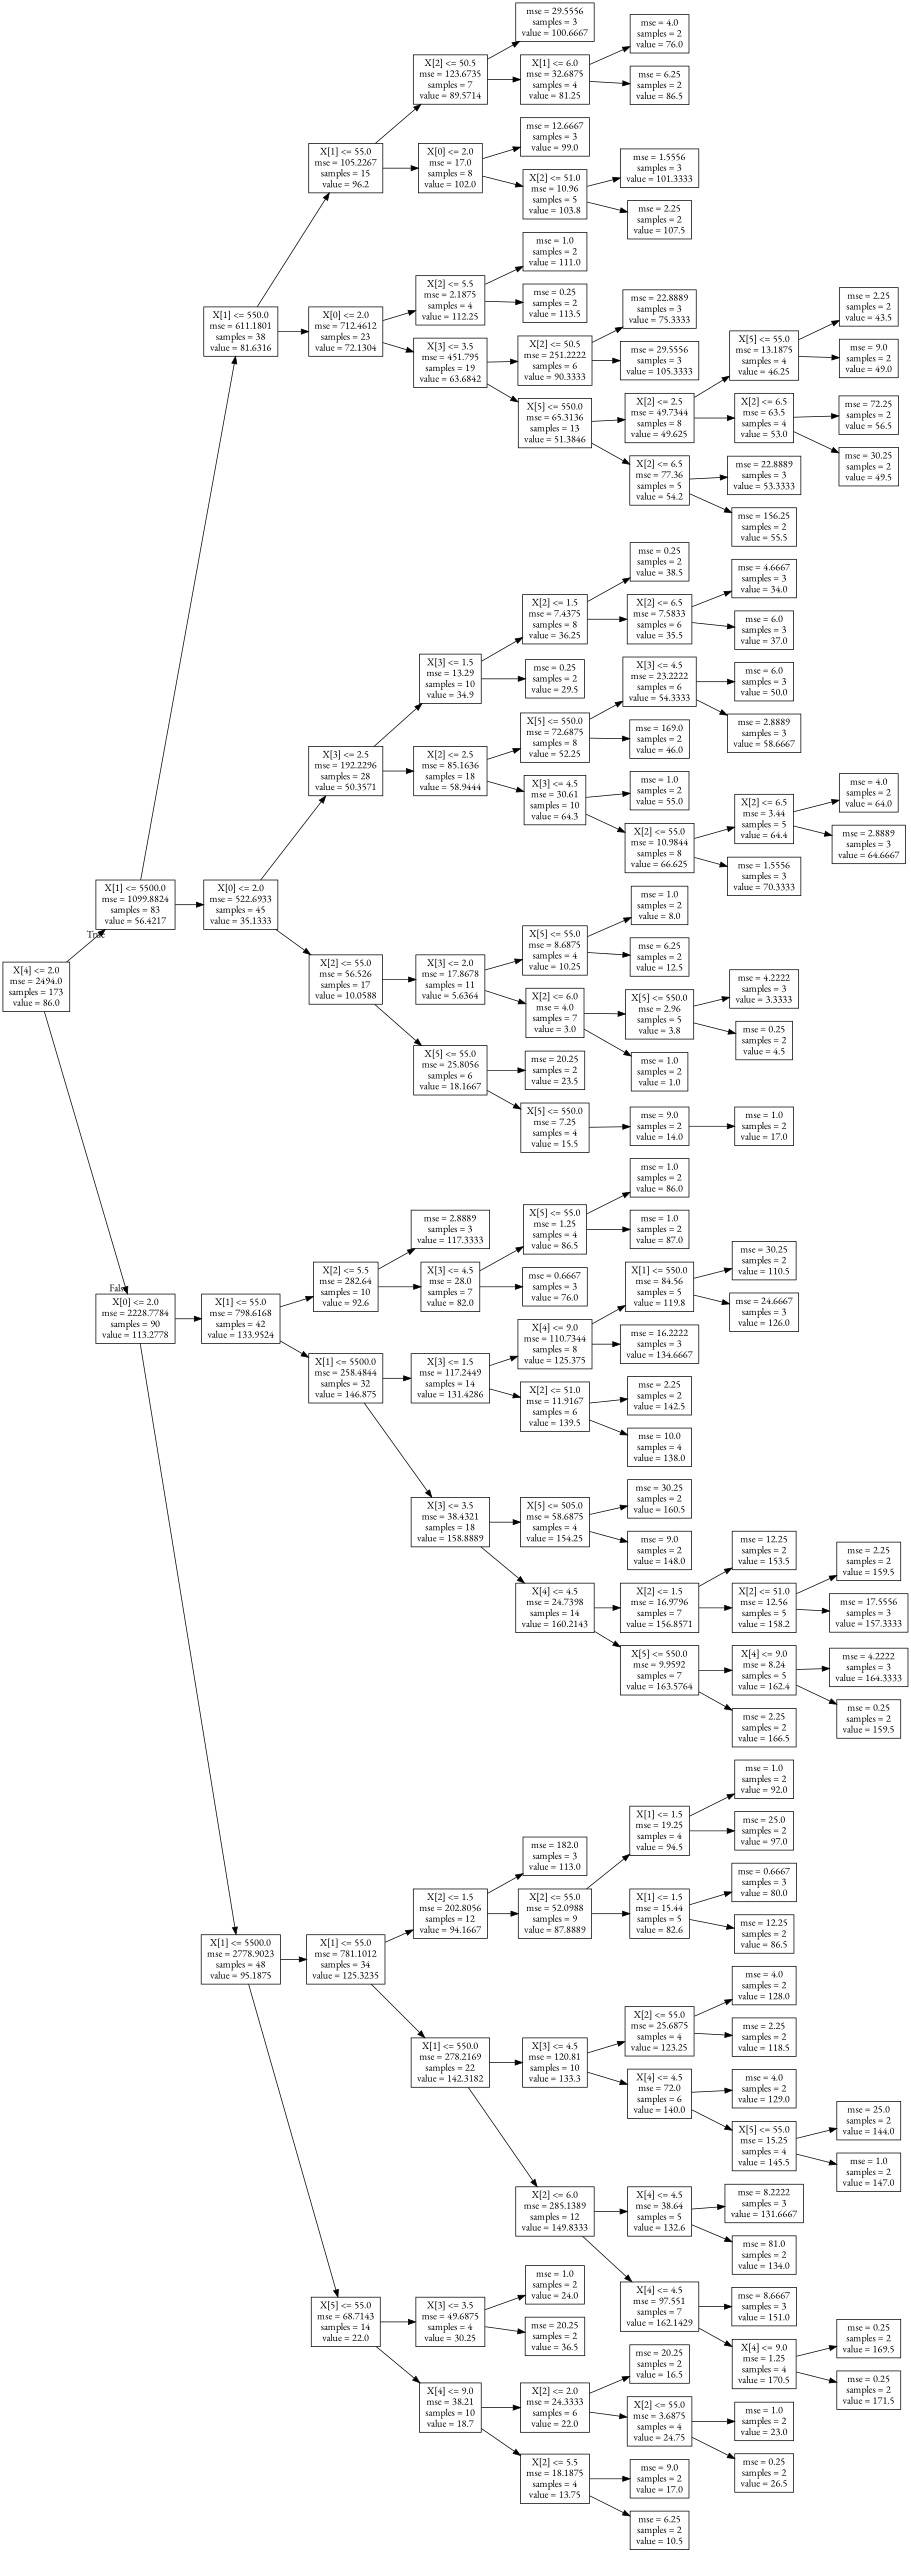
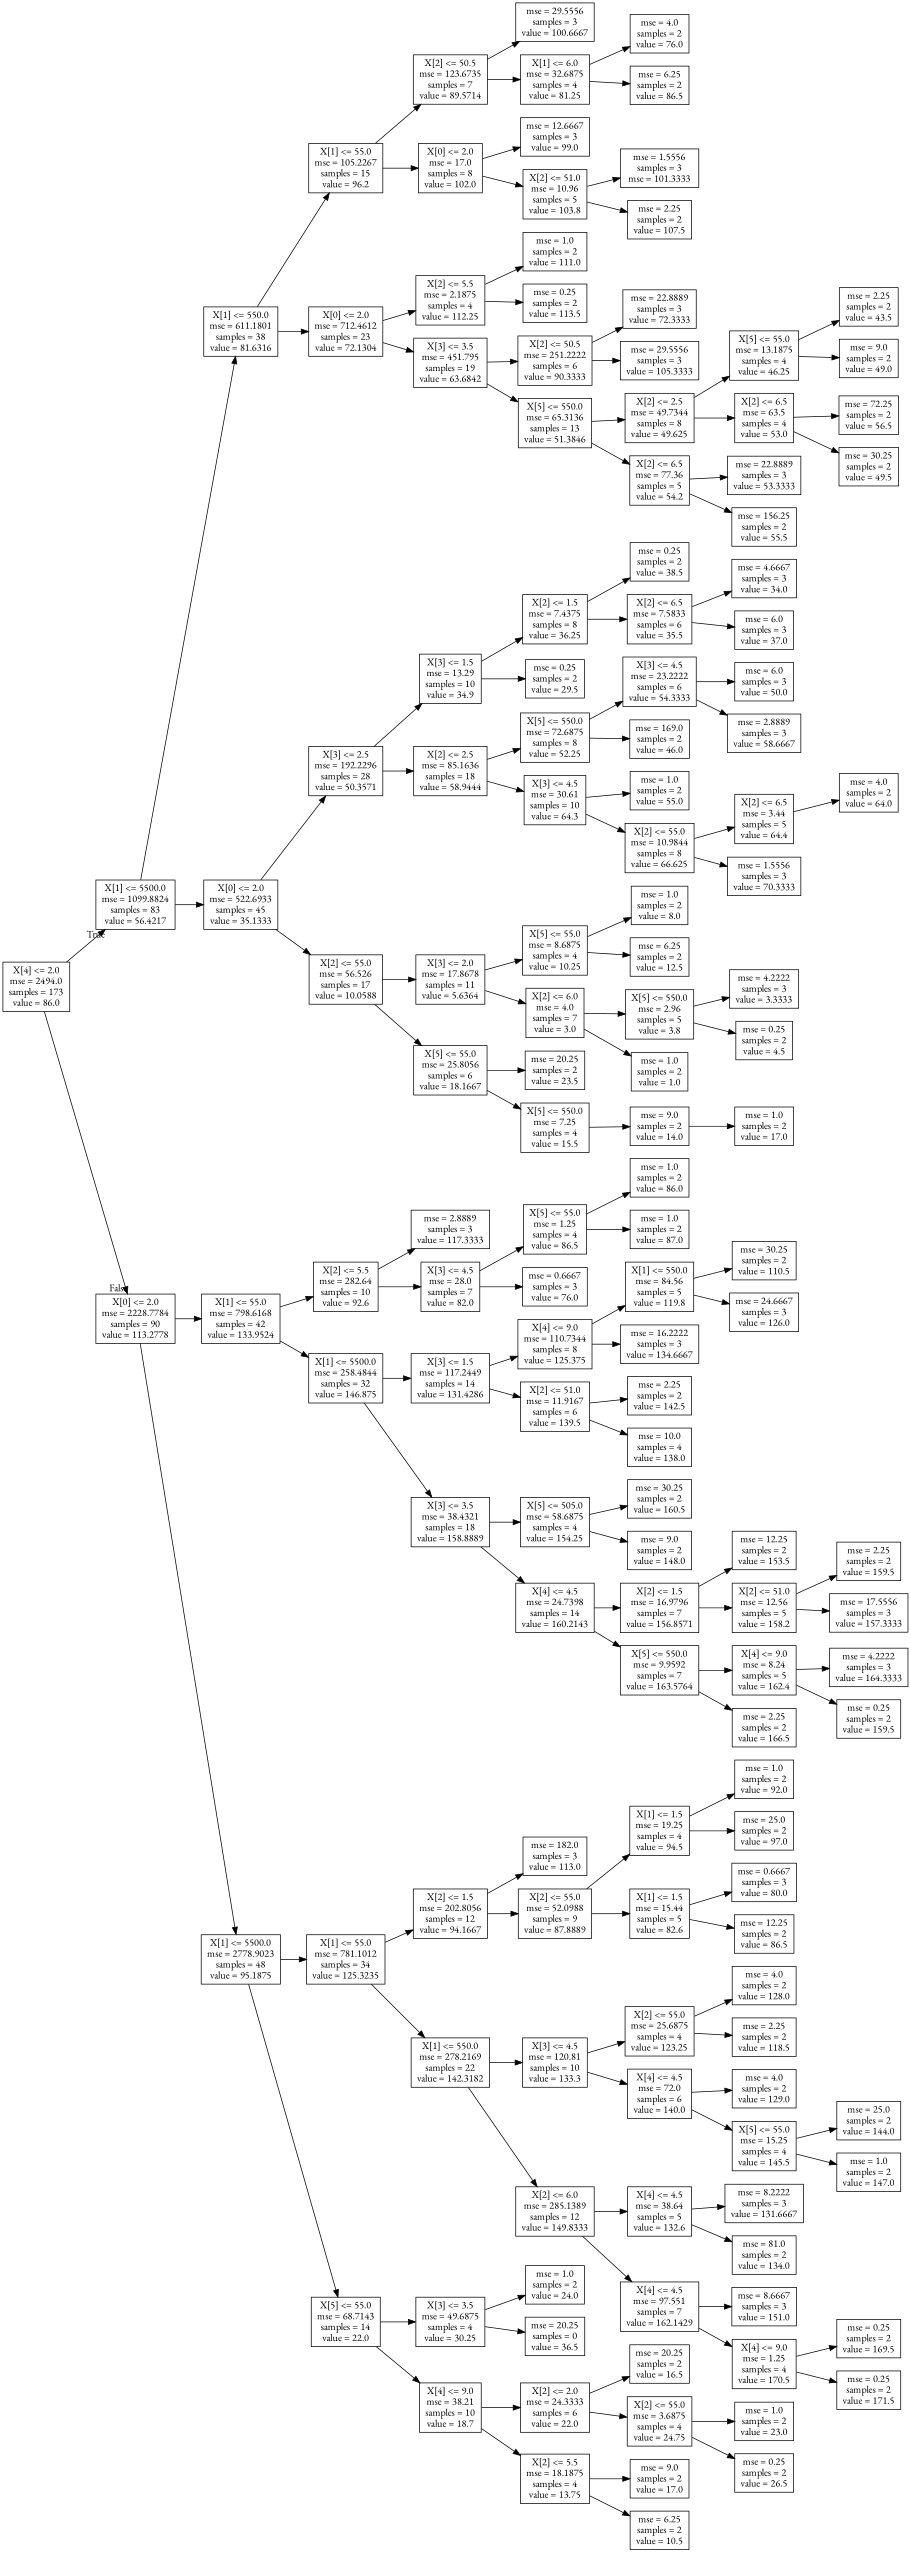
node "mse = 1.5556 samples = 3 value = 101.3333": label "mse = 1.5556 samples = 3 value = 101.3333" -> "mse = 1.5556 samples = 3 mse = 101.3333"
node "mse = 22.8889 samples = 3 value = 75.3333": label "mse = 22.8889 samples = 3 value = 75.3333" -> "mse = 22.8889 samples = 3 value = 72.3333"
node "mse = 2.8889 samples = 3 value = 64.6667": removed
node "mse = 20.25 samples = 2 value = 36.5": label "mse = 20.25 samples = 2 value = 36.5" -> "mse = 20.25 samples = 0 value = 36.5"
